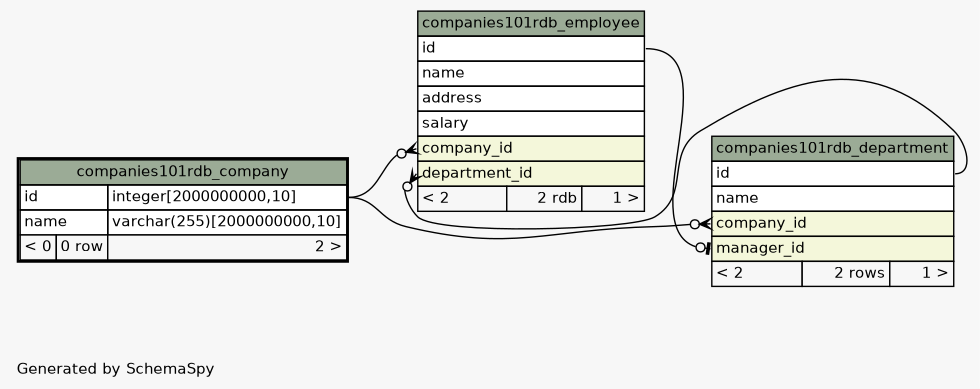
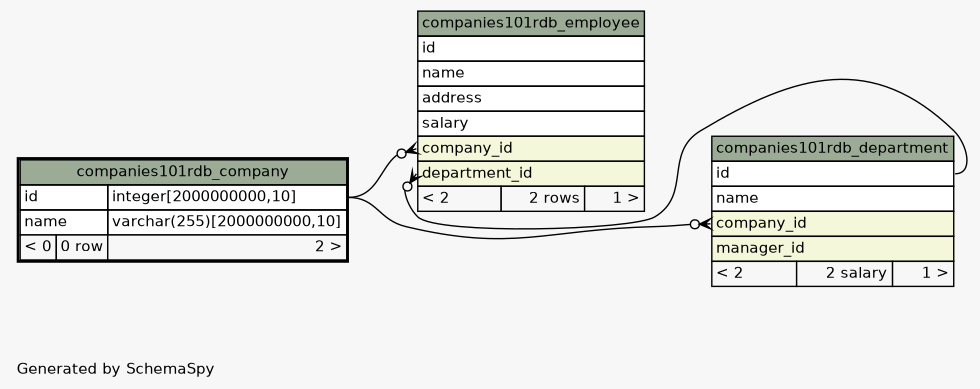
edge "companies101rdb_employee" -> "companies101rdb_department": removed
node "companies101rdb_employee": text "2 rdb" -> "2 rows"
node "companies101rdb_department": text "2 rows" -> "2 salary"
